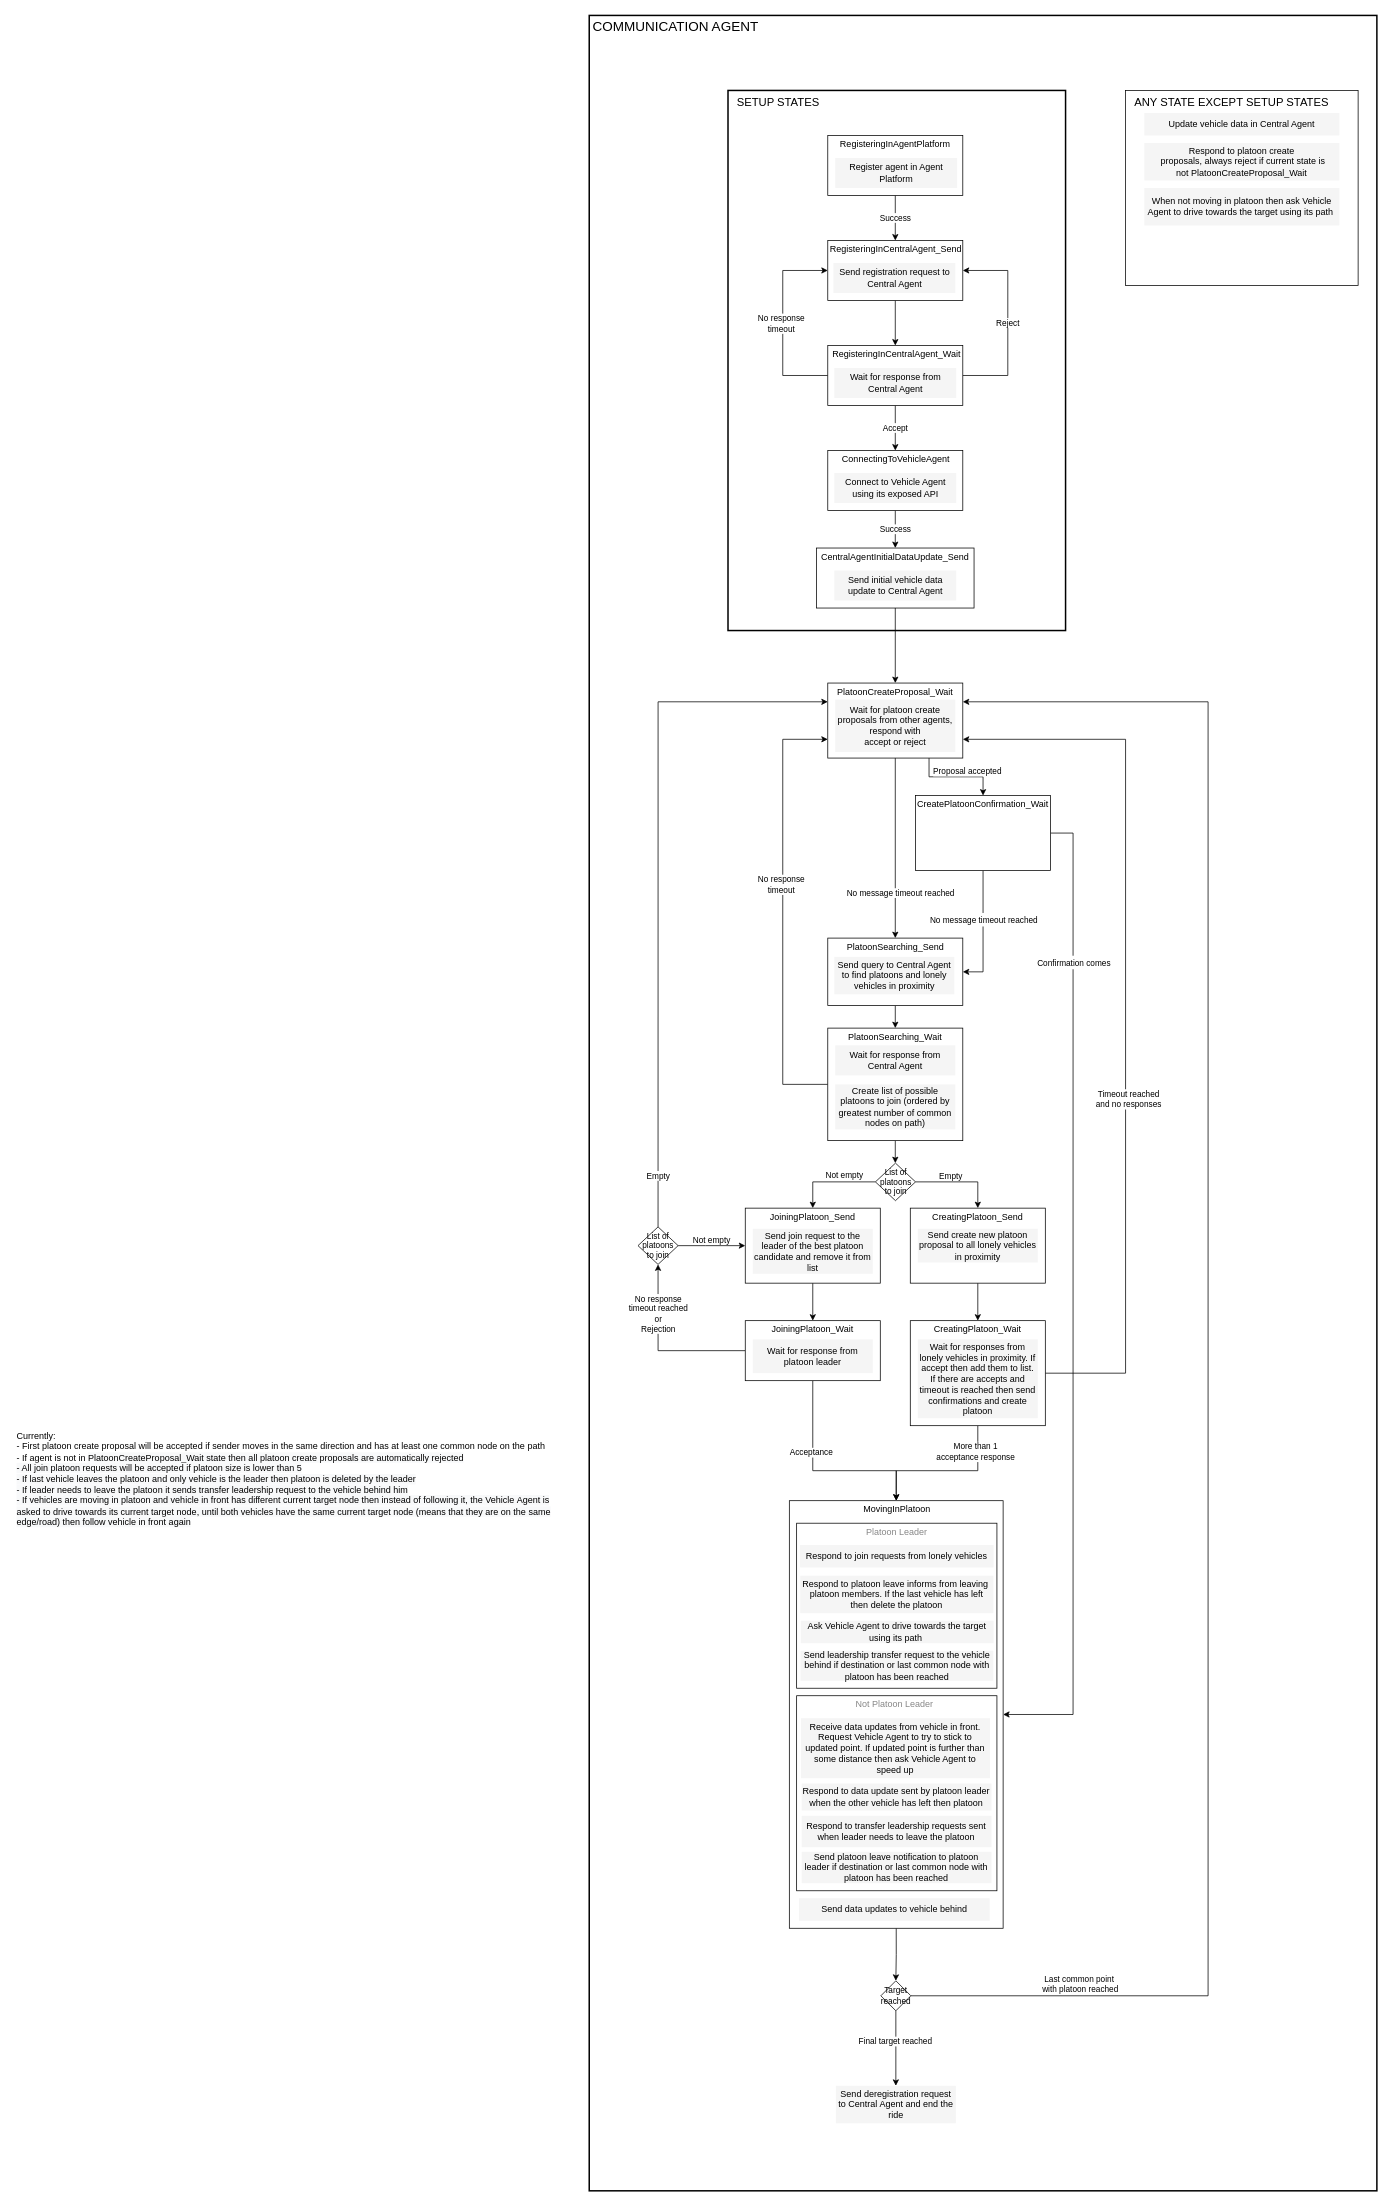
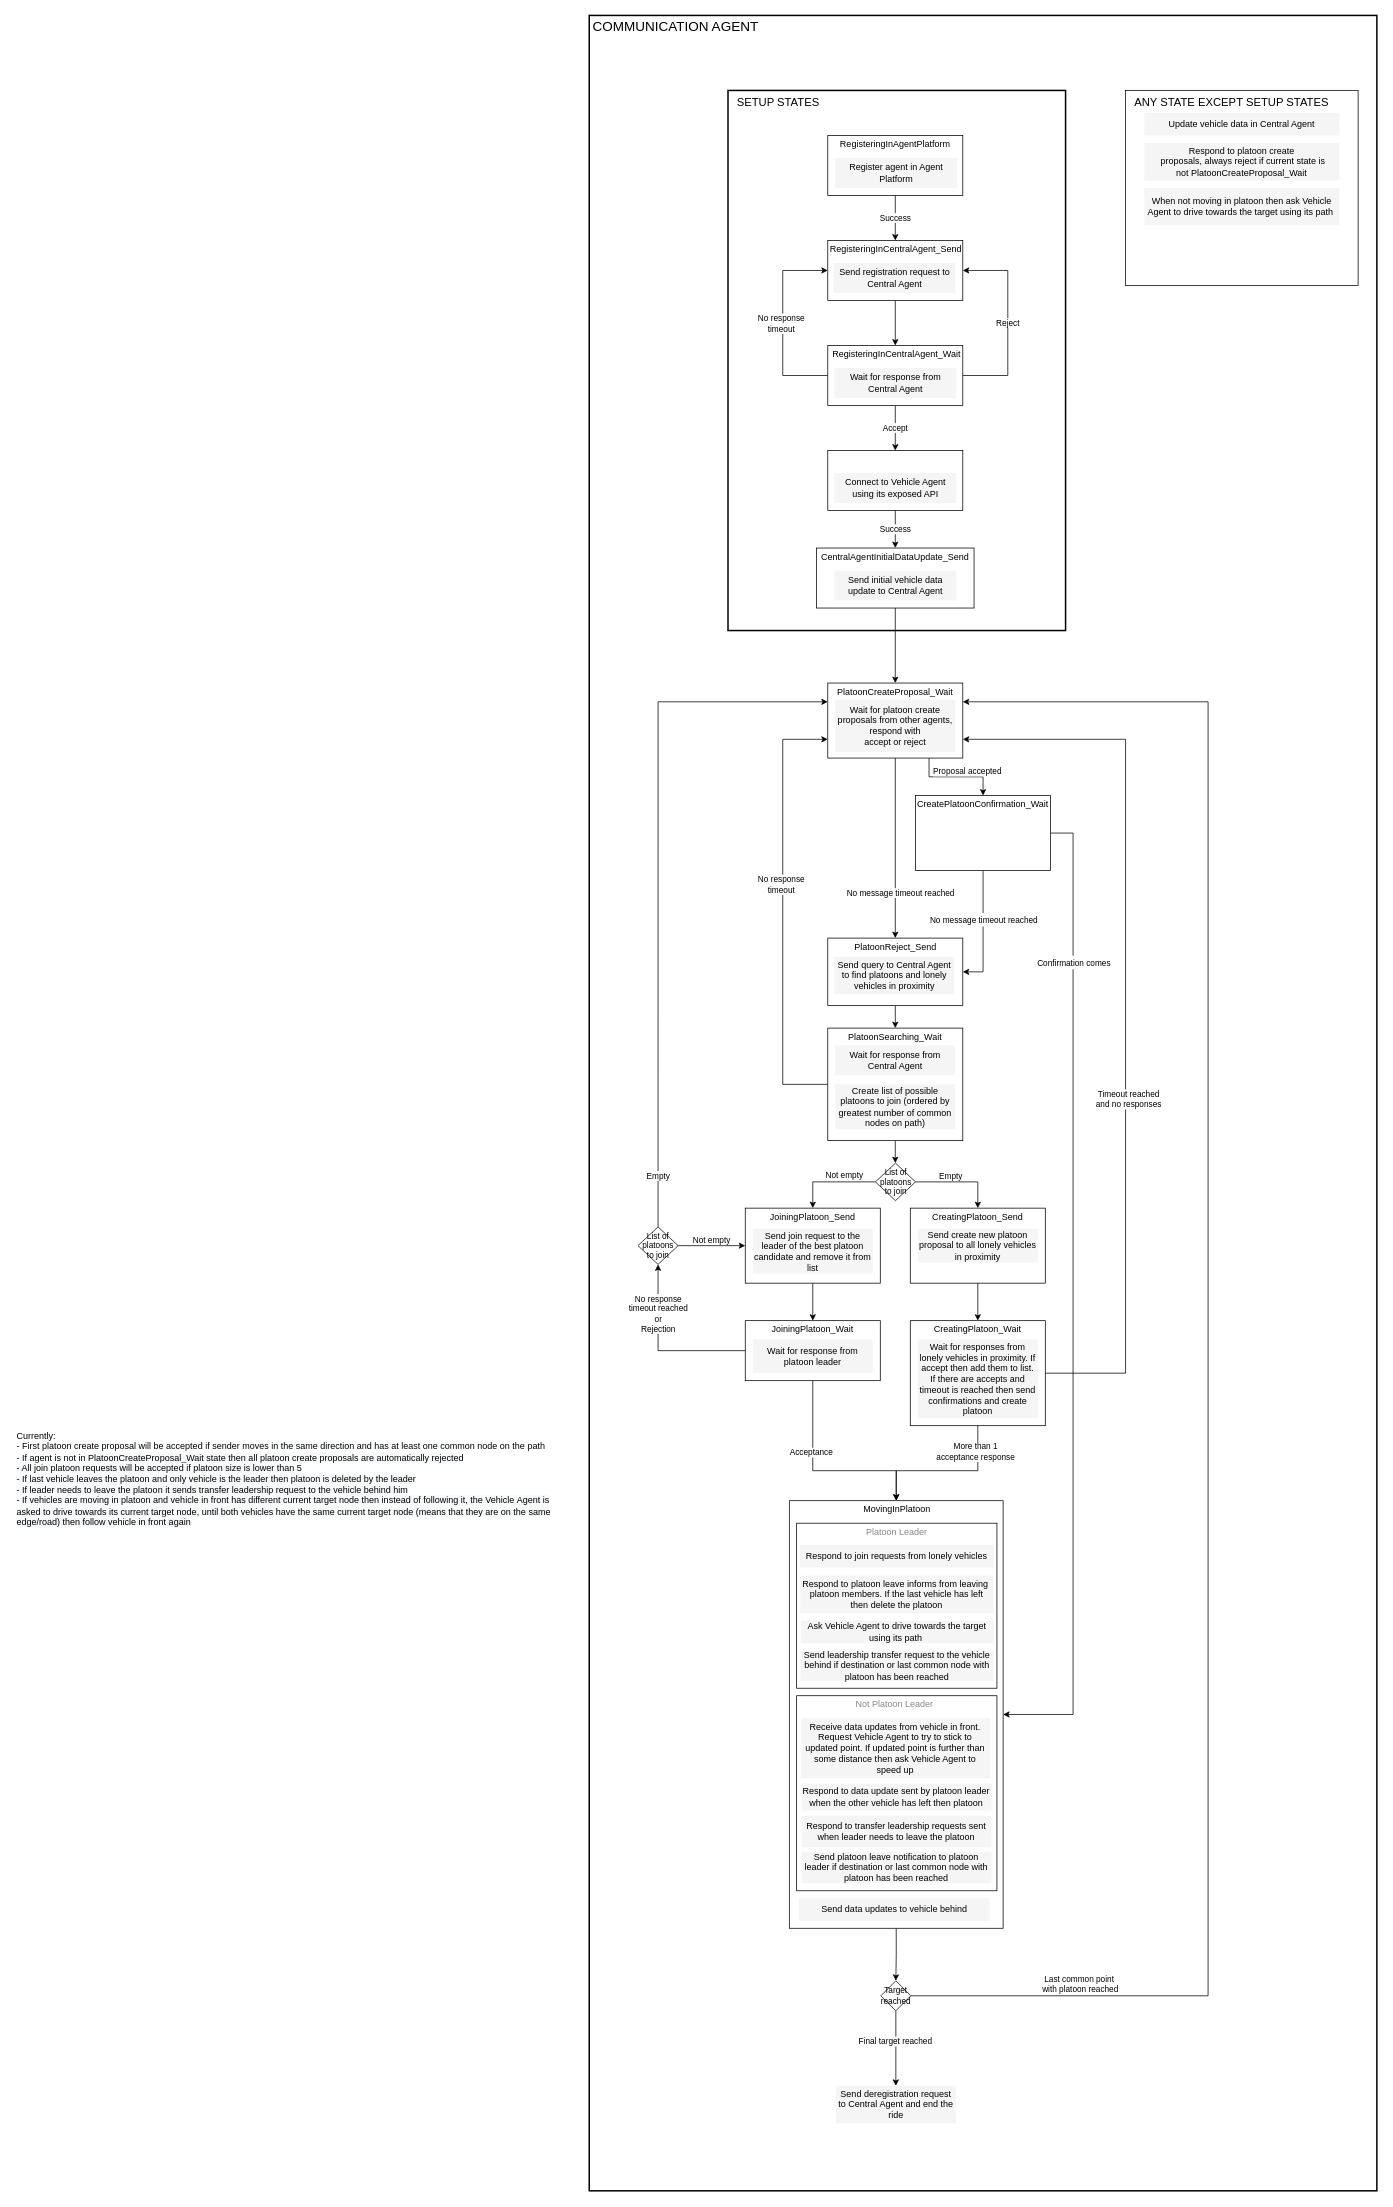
node "ConnectingToVehicleAgent": removed
node "PlatoonSearching_Send": label "PlatoonSearching_Send" -> "PlatoonReject_Send"
